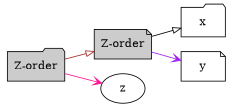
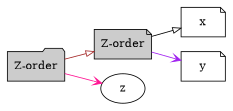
node "x": shape folder -> note
